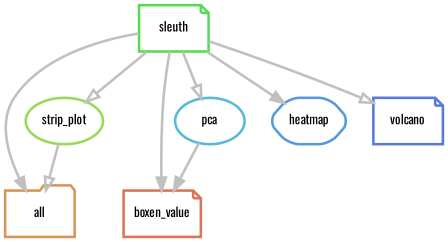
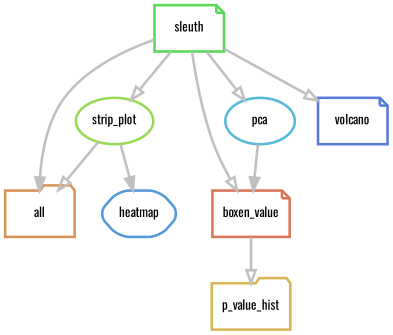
edge "sleuth" -> "heatmap": now "strip_plot" -> "heatmap"
edge "sleuth" -> "boxen_value": arrowhead normal -> onormal
node "p_value_hist": added
